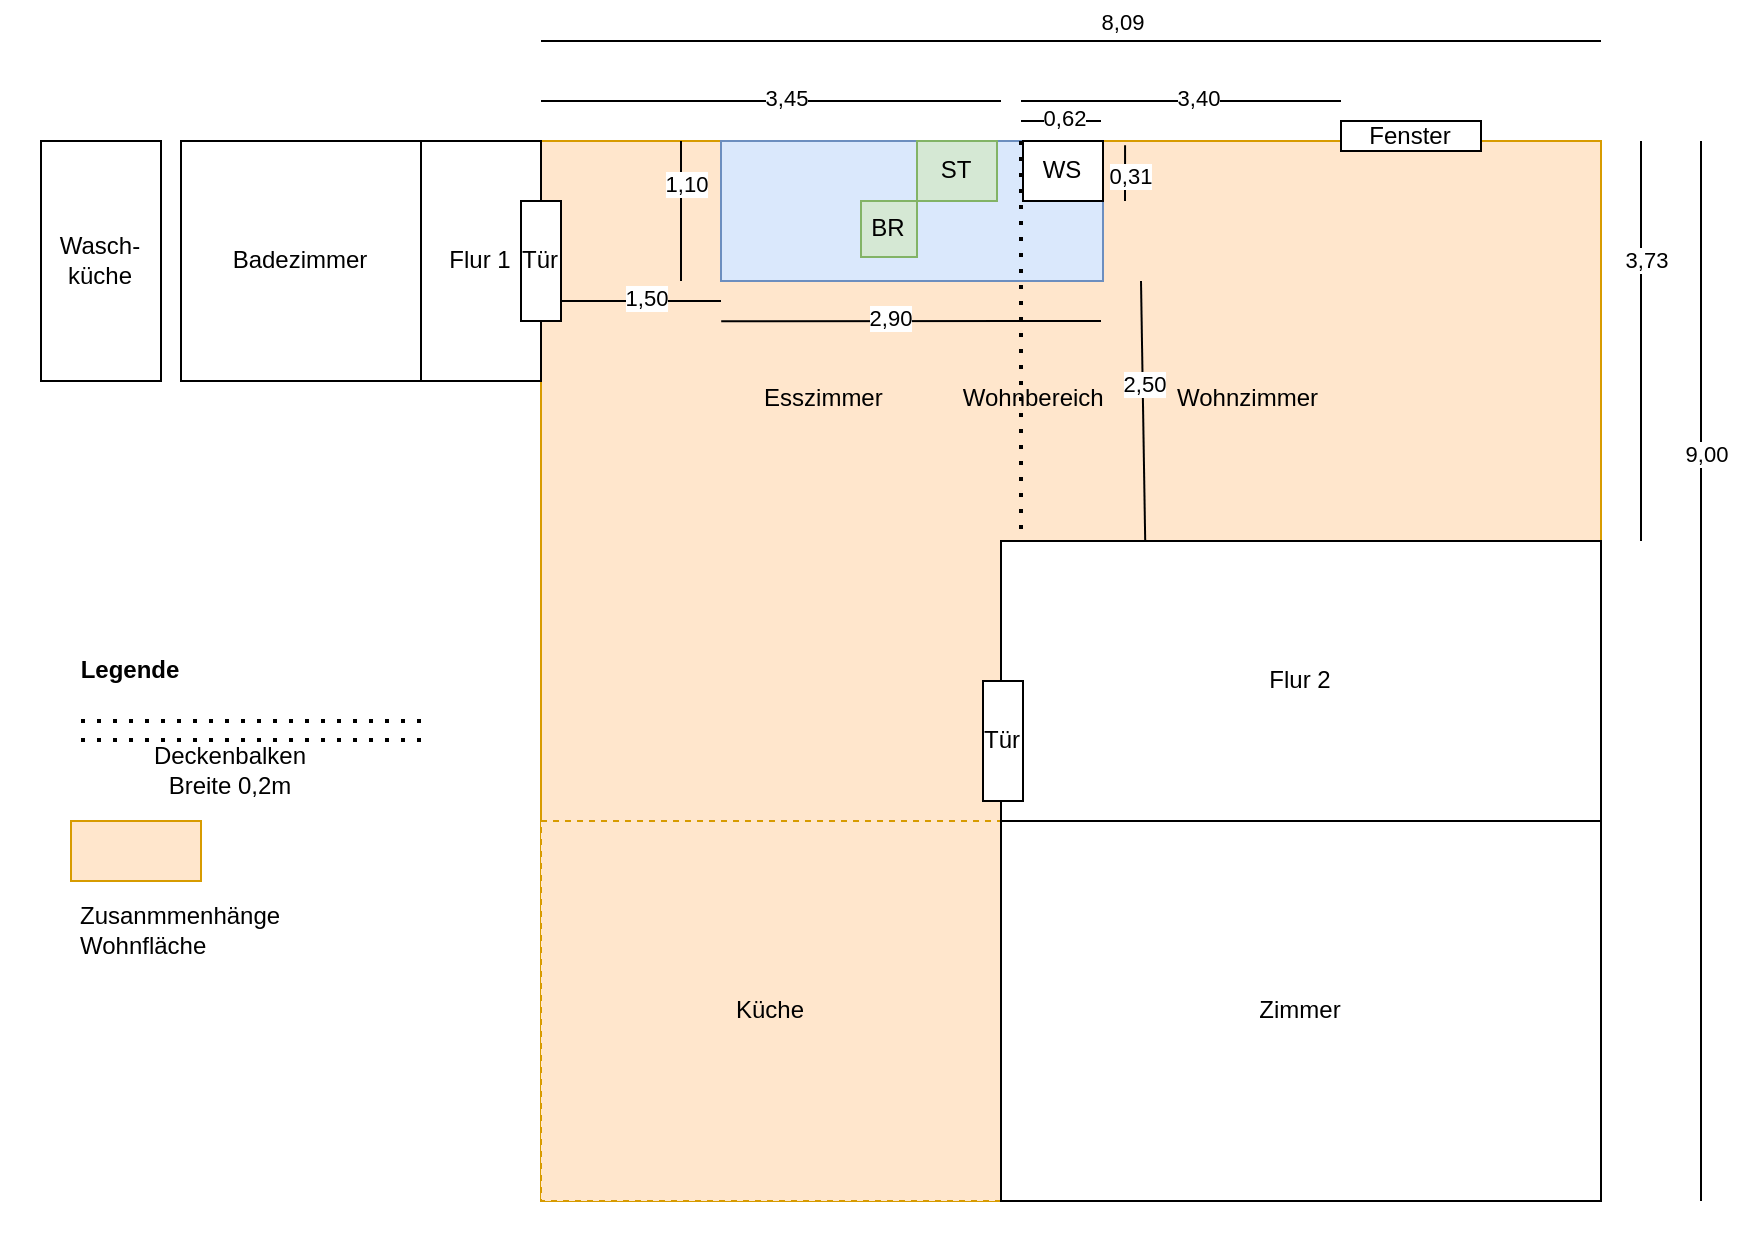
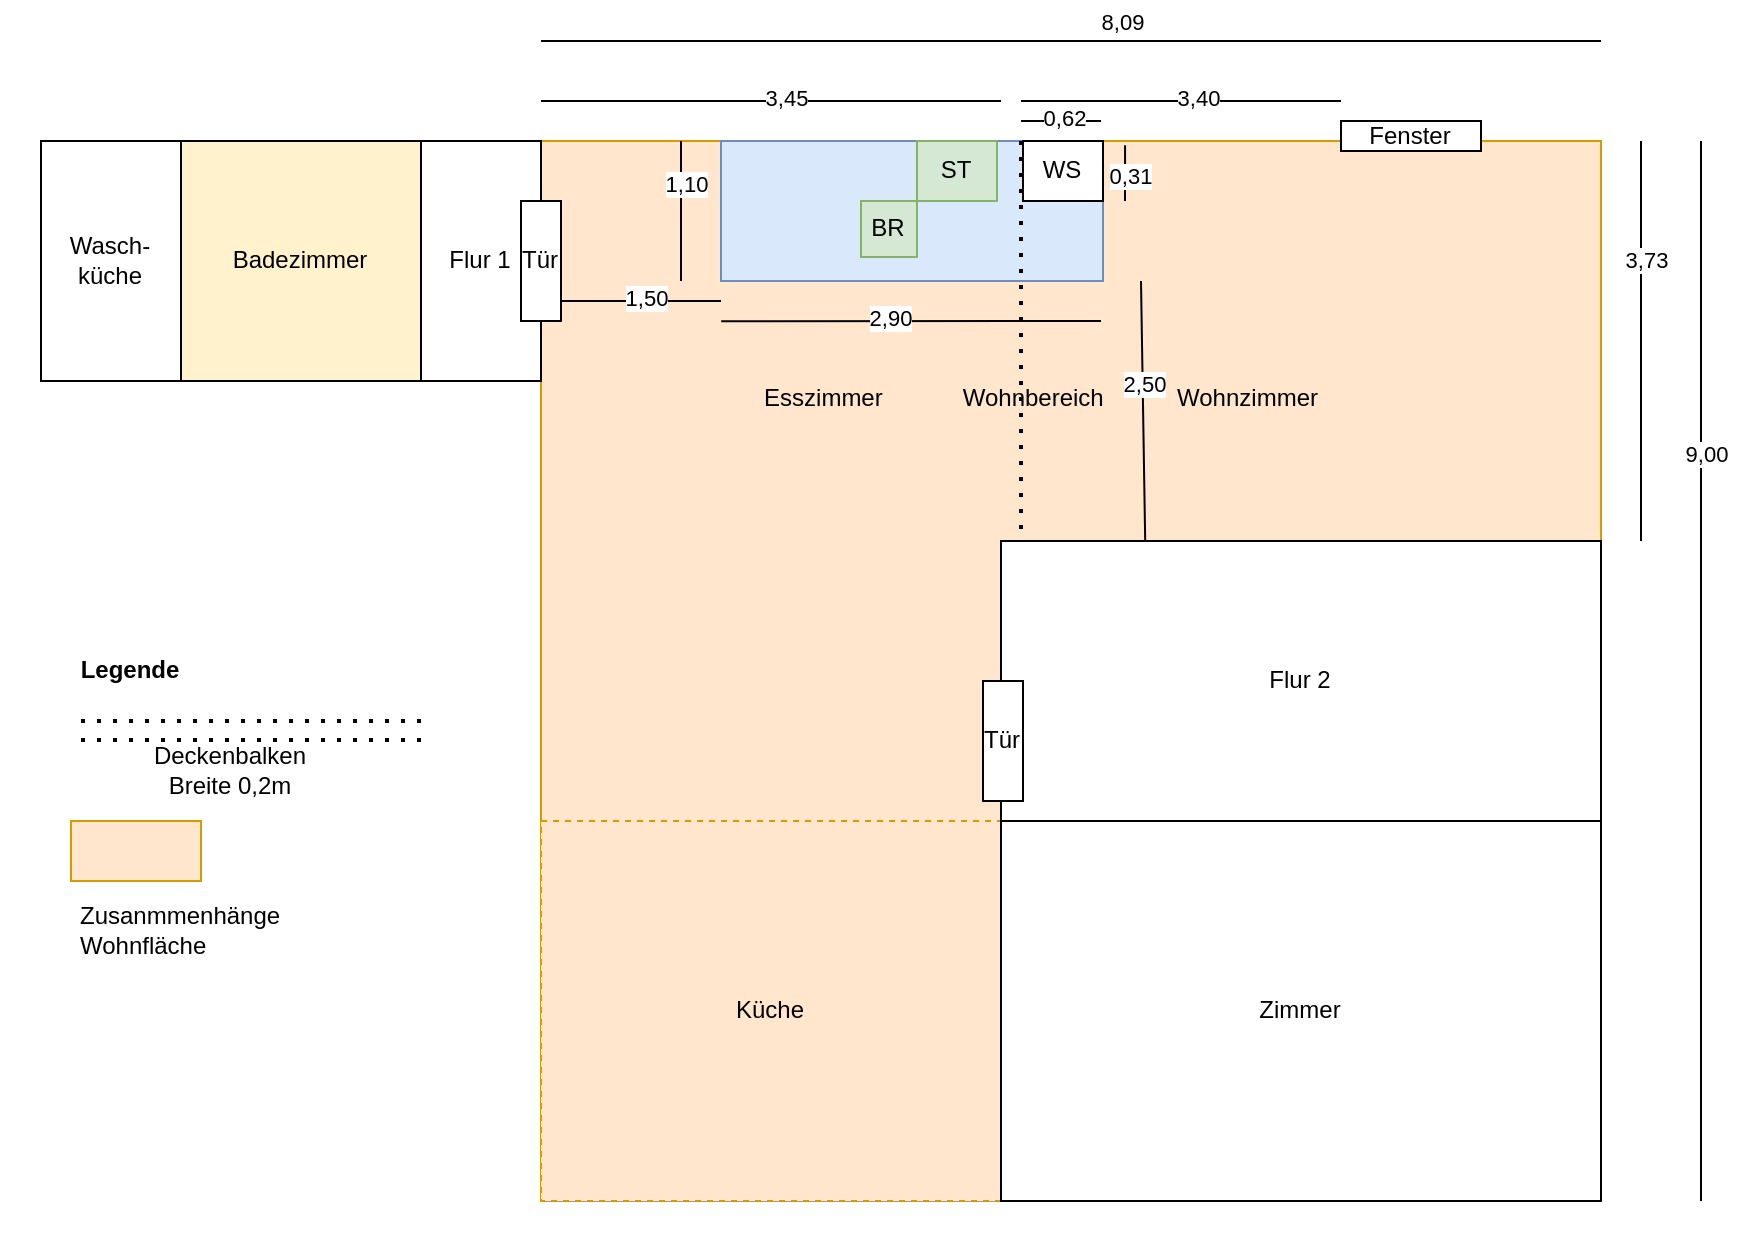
node "Wasch- küche": size 120x240 -> 140x240
node "Badezimmer": fillcolor #ffffff -> #fff2cc
